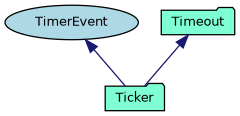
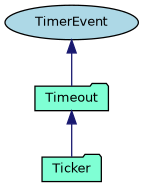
edge "Ticker" -> "TimerEvent": now "Timeout" -> "TimerEvent"
